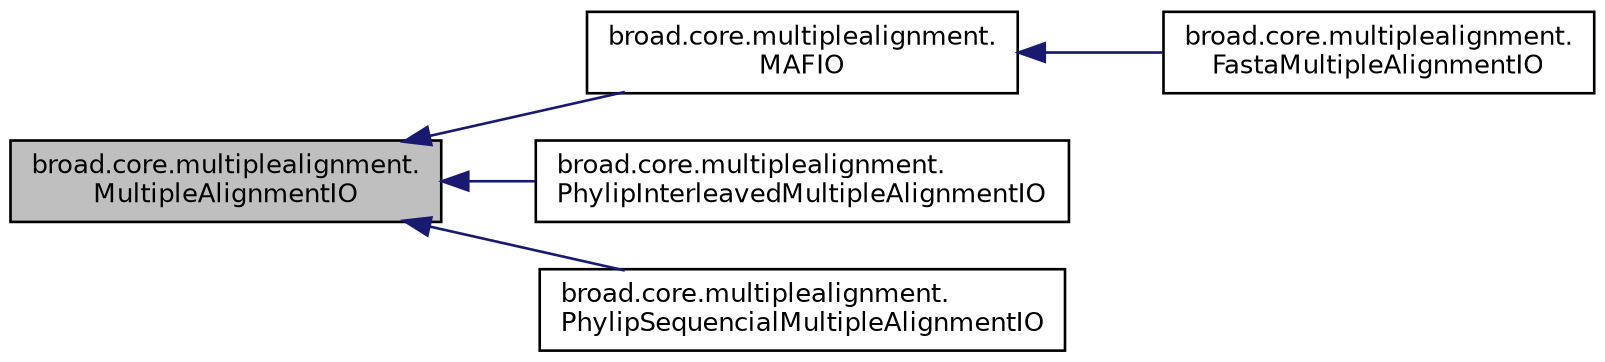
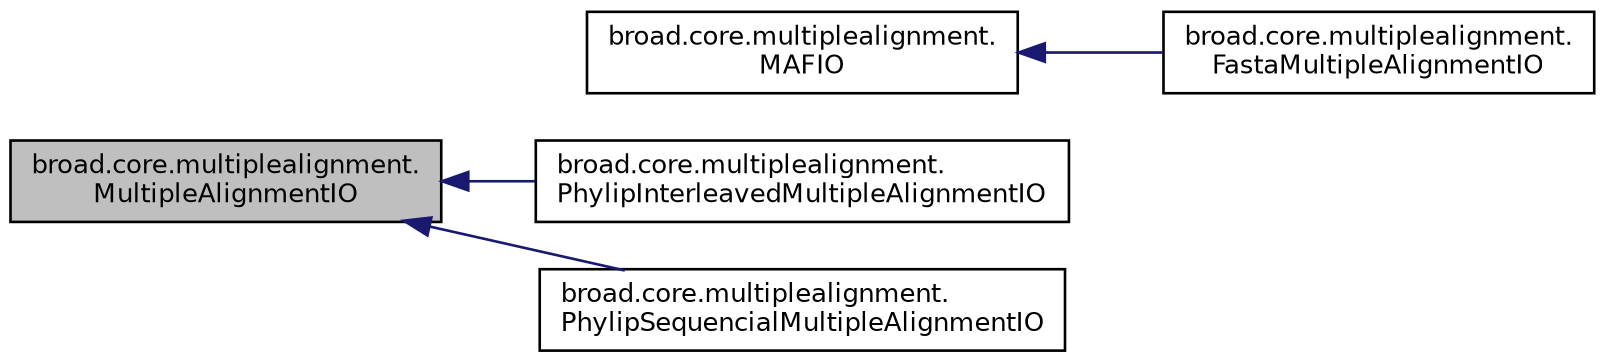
edge "broad.core.multiplealignment. MAFIO" -> "broad.core.multiplealignment. MultipleAlignmentIO": removed
